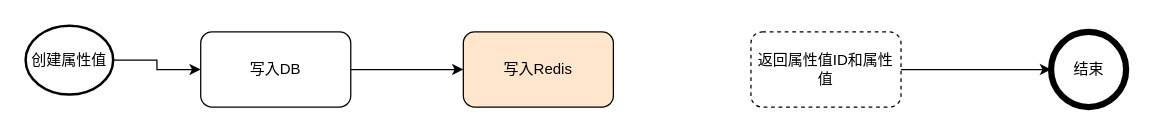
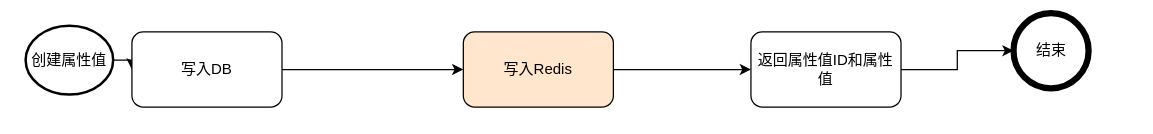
node "写入DB": moved (276, 69) -> (207, 69)
edge "写入Redis" -> "返回属性值ID和属性值": added
node "返回属性值ID和属性值": style dashed -> solid
node "结束": moved (1088, 69) -> (1051, 51)
